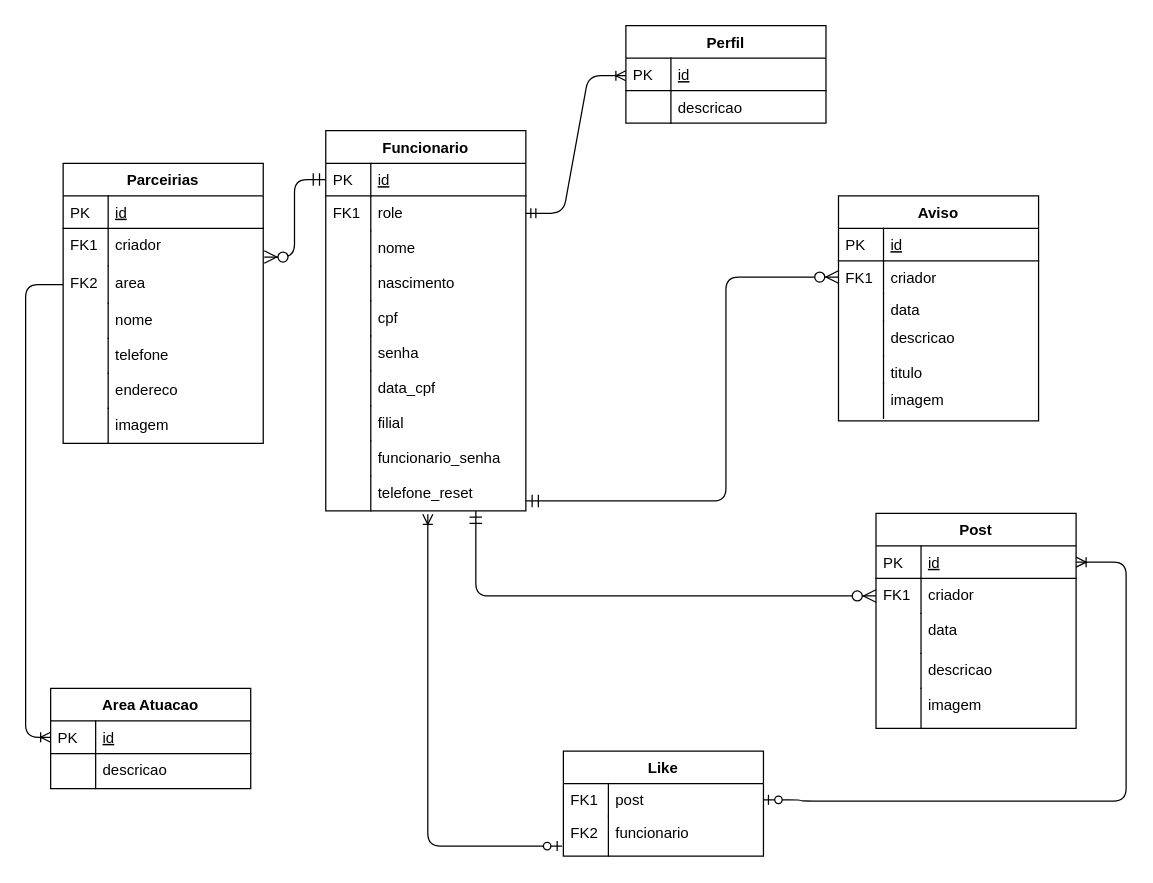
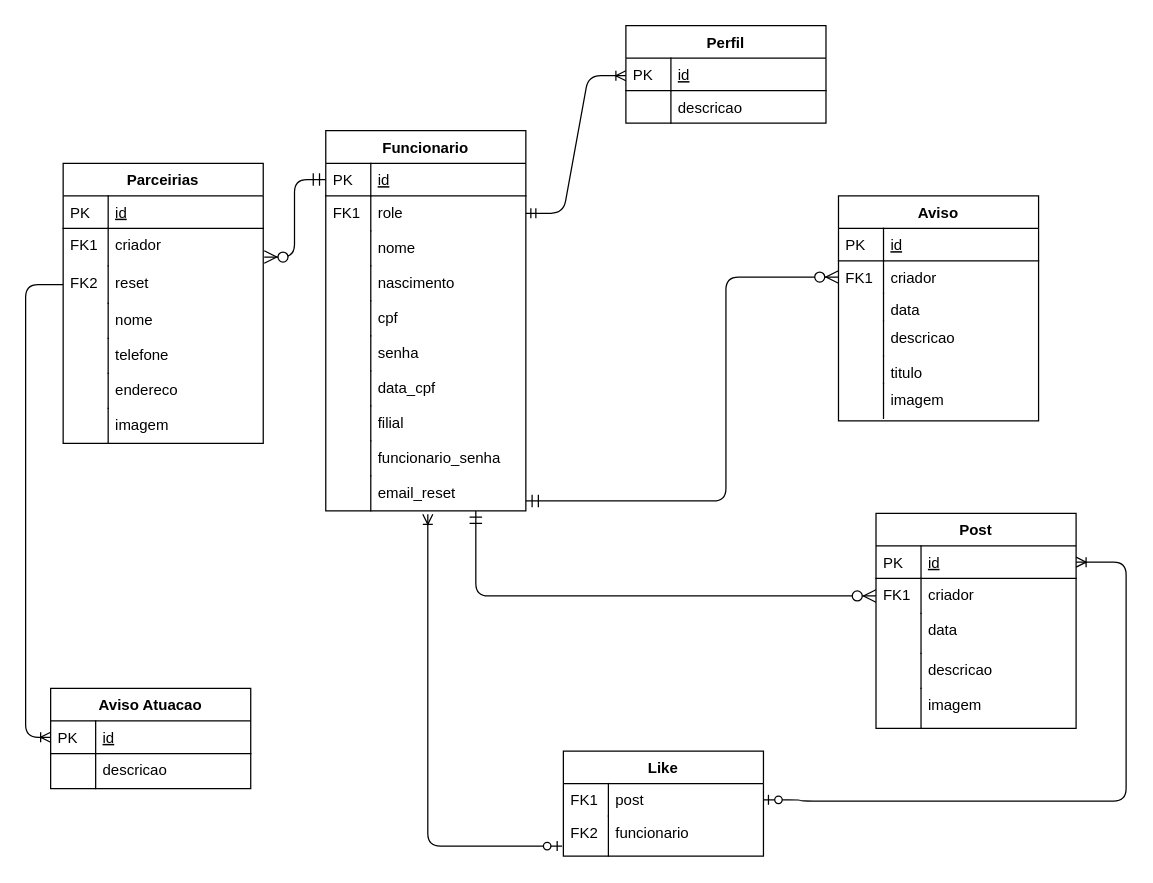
node "area": label "area" -> "reset"
node "telefone_reset": label "telefone_reset" -> "email_reset"
node "Area Atuacao": label "Area Atuacao" -> "Aviso Atuacao"
